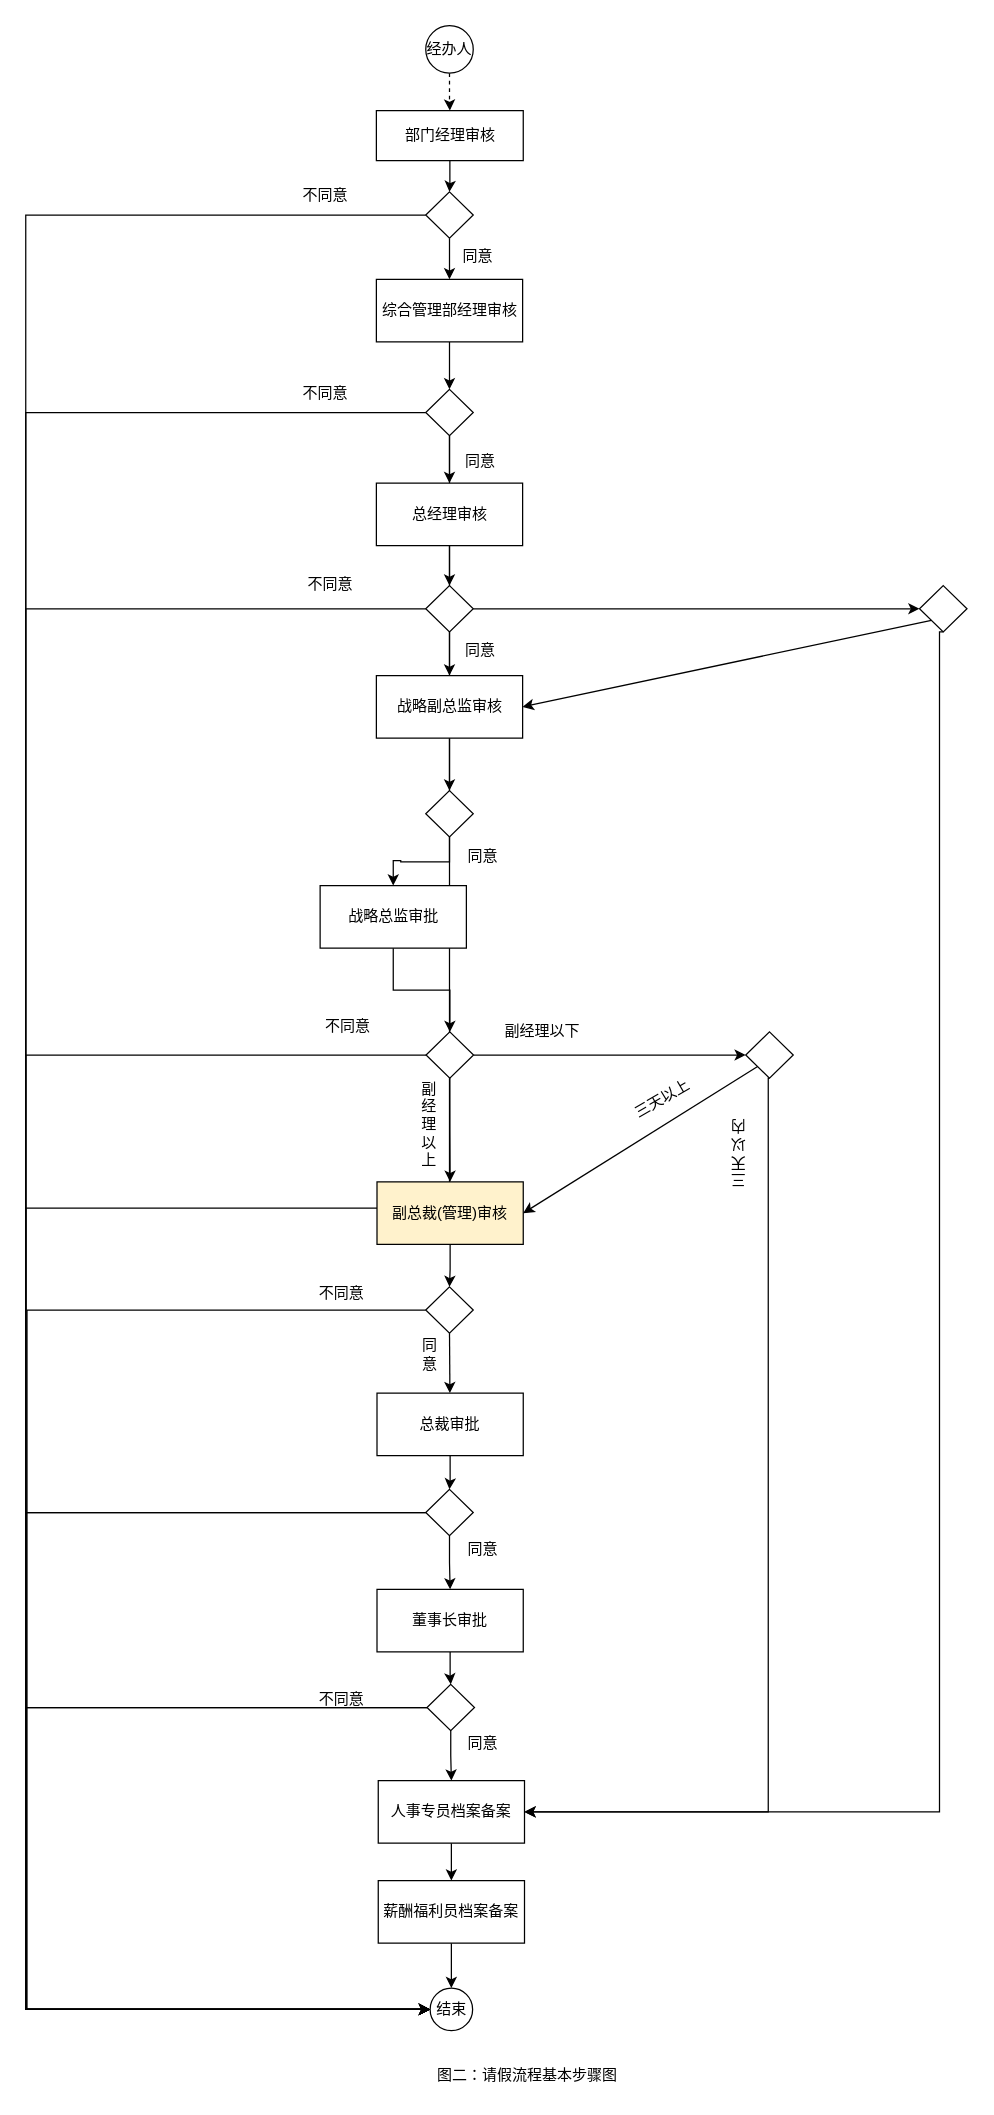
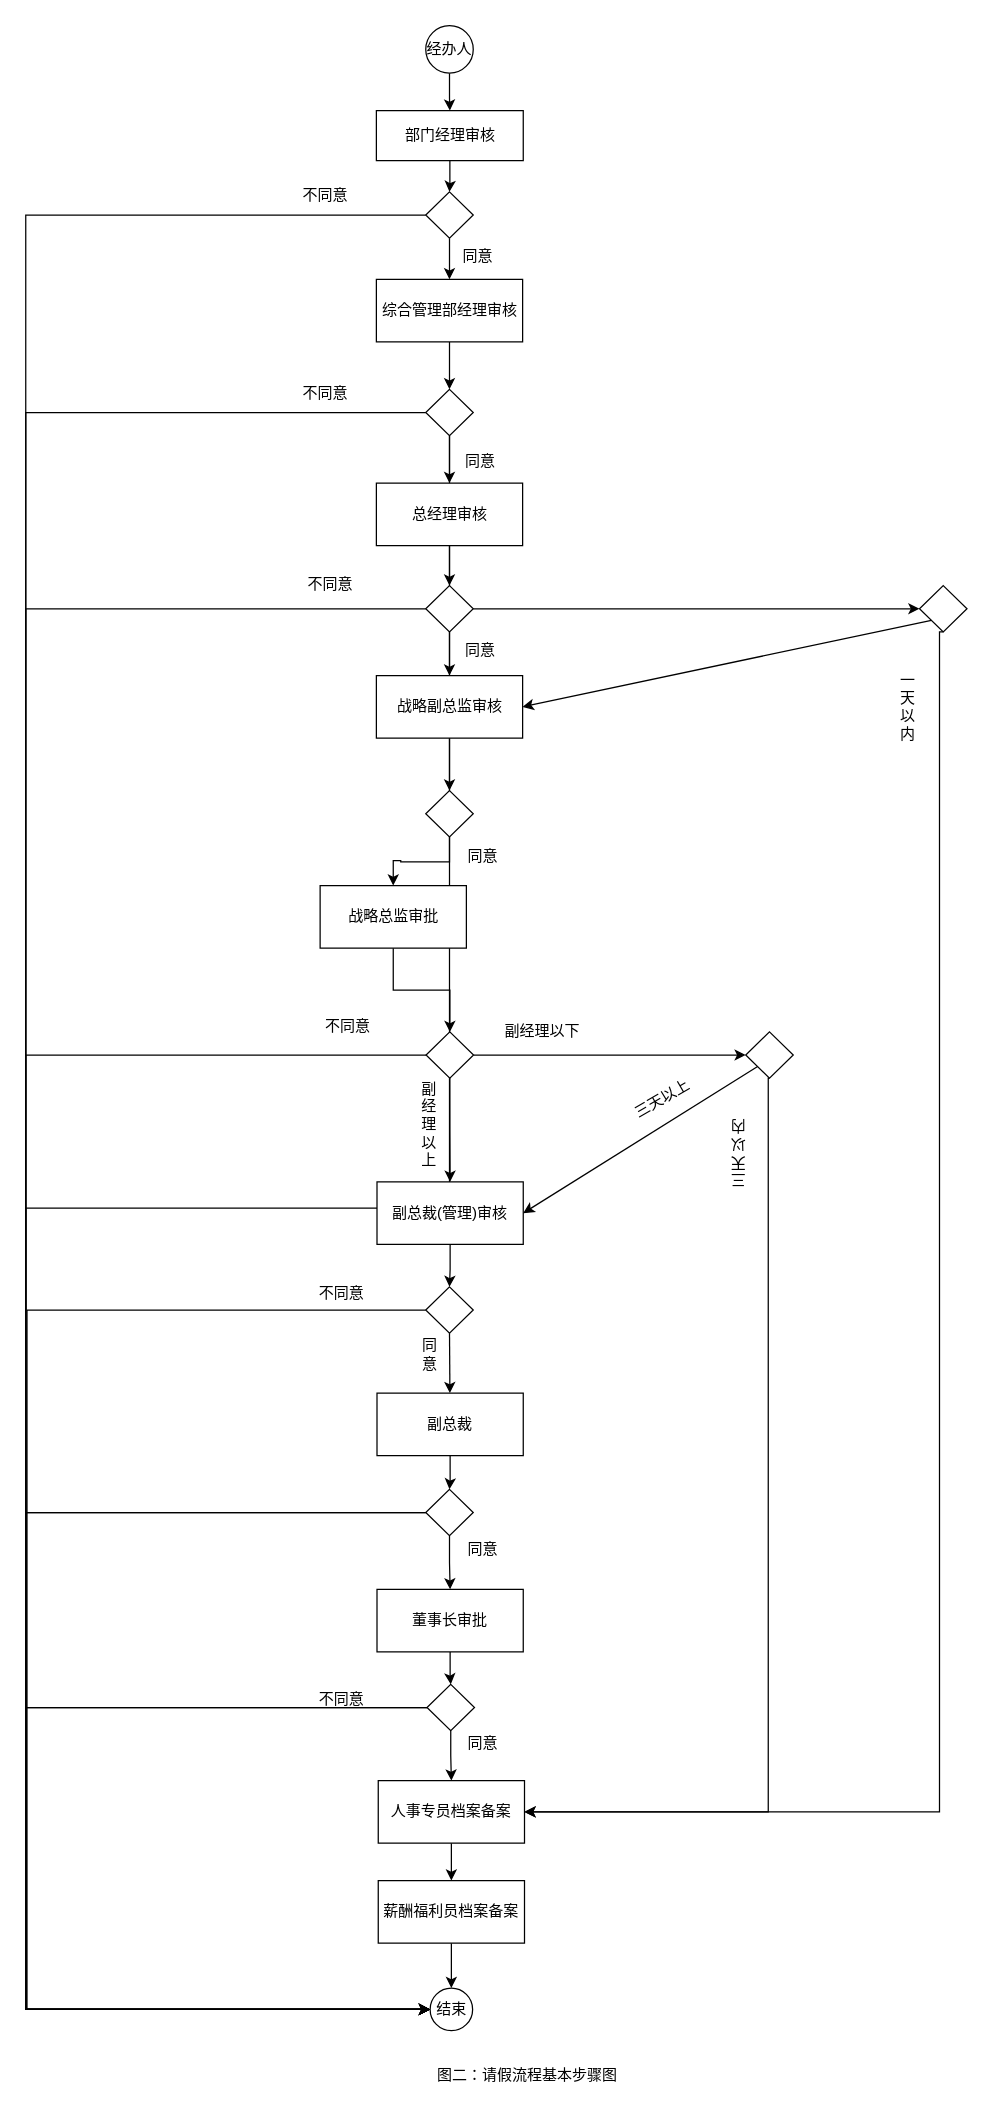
edge "经办人" -> "部门经理审核": style dashed -> solid
node "一天以内": added
node "副总裁(管理)审核": fillcolor #fff2cc -> #ffffff
node "总裁审批": label "总裁审批" -> "副总裁"
